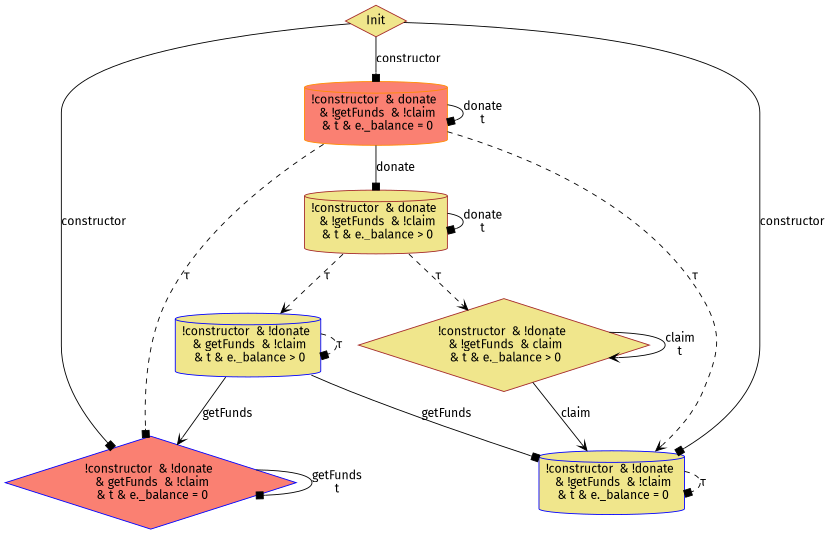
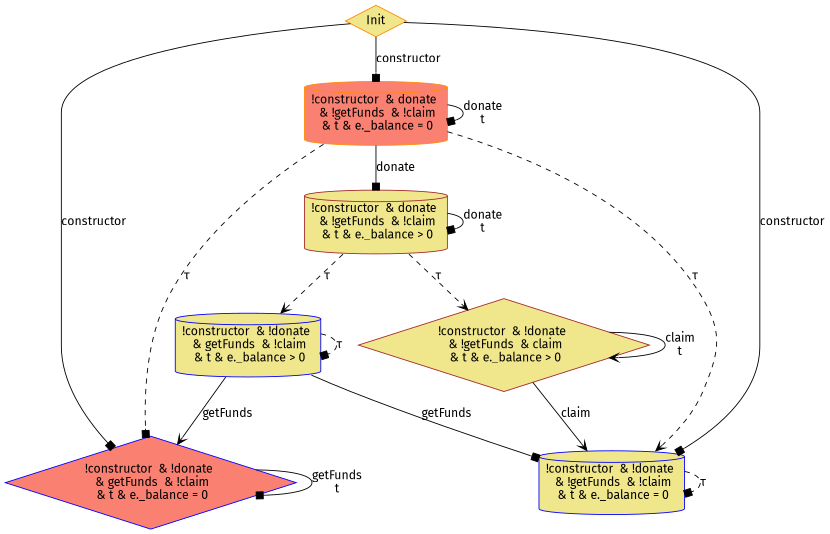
node "Init": color brown -> darkorange
